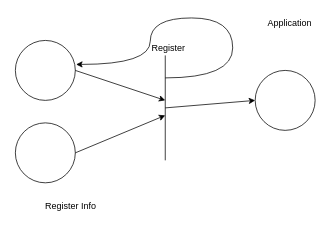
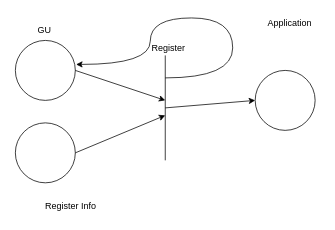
node "GU": added
